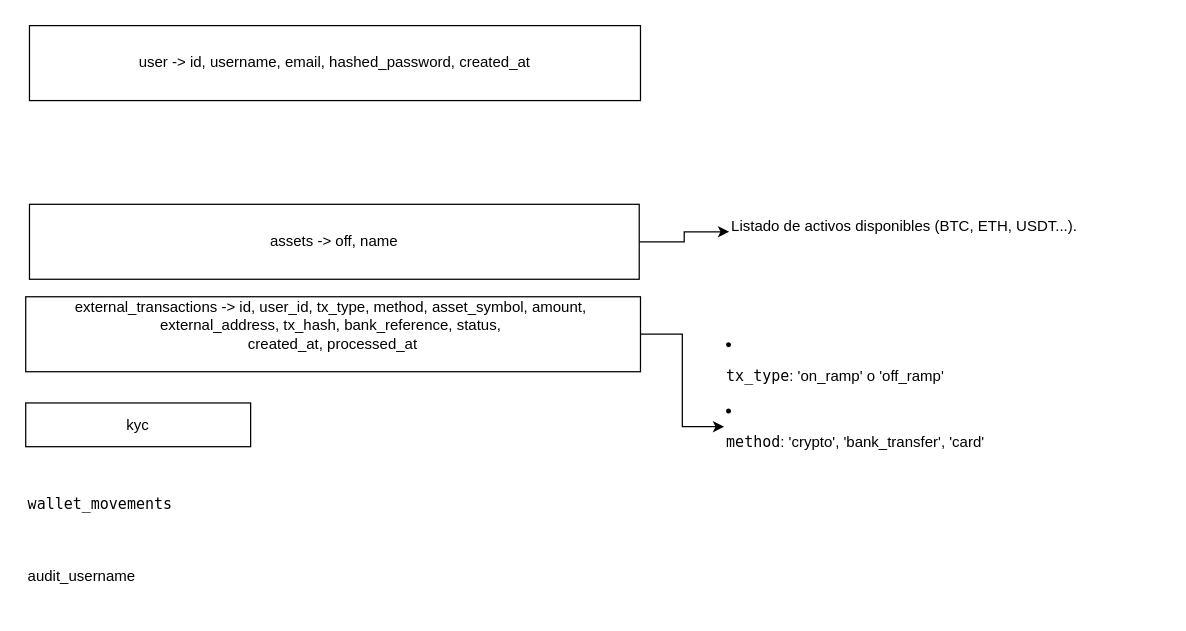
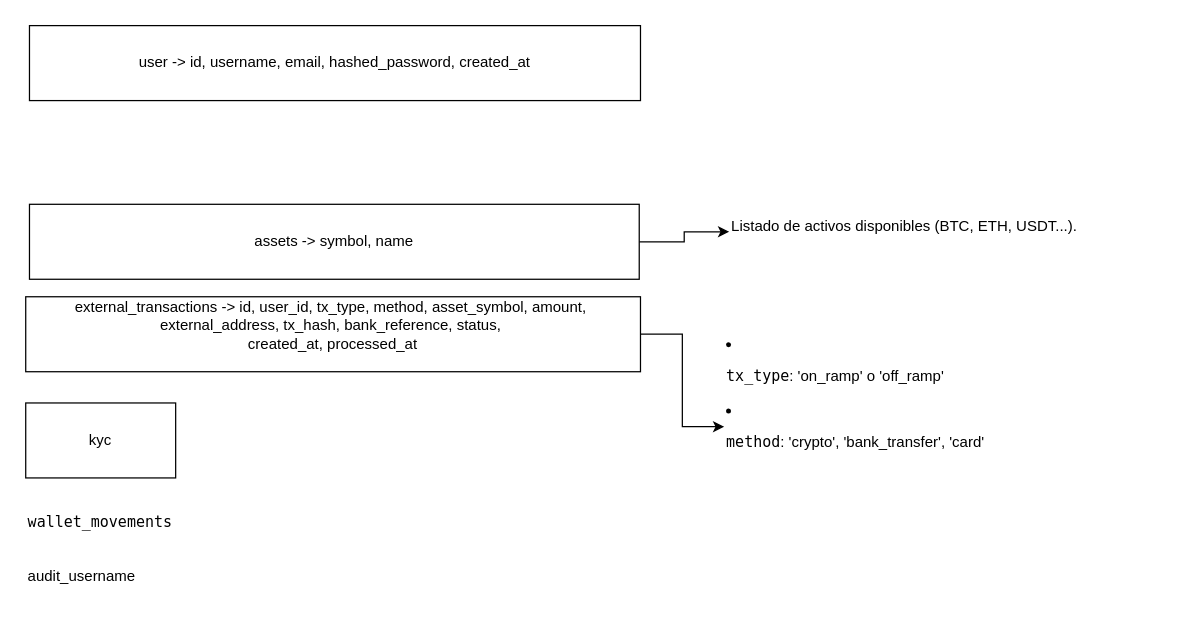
node "assets -> off, name": label "assets -> off, name" -> "assets -> symbol, name"
node "kyc": size 225x44 -> 150x75
node "wallet_movements": moved (115, 511) -> (115, 529)
